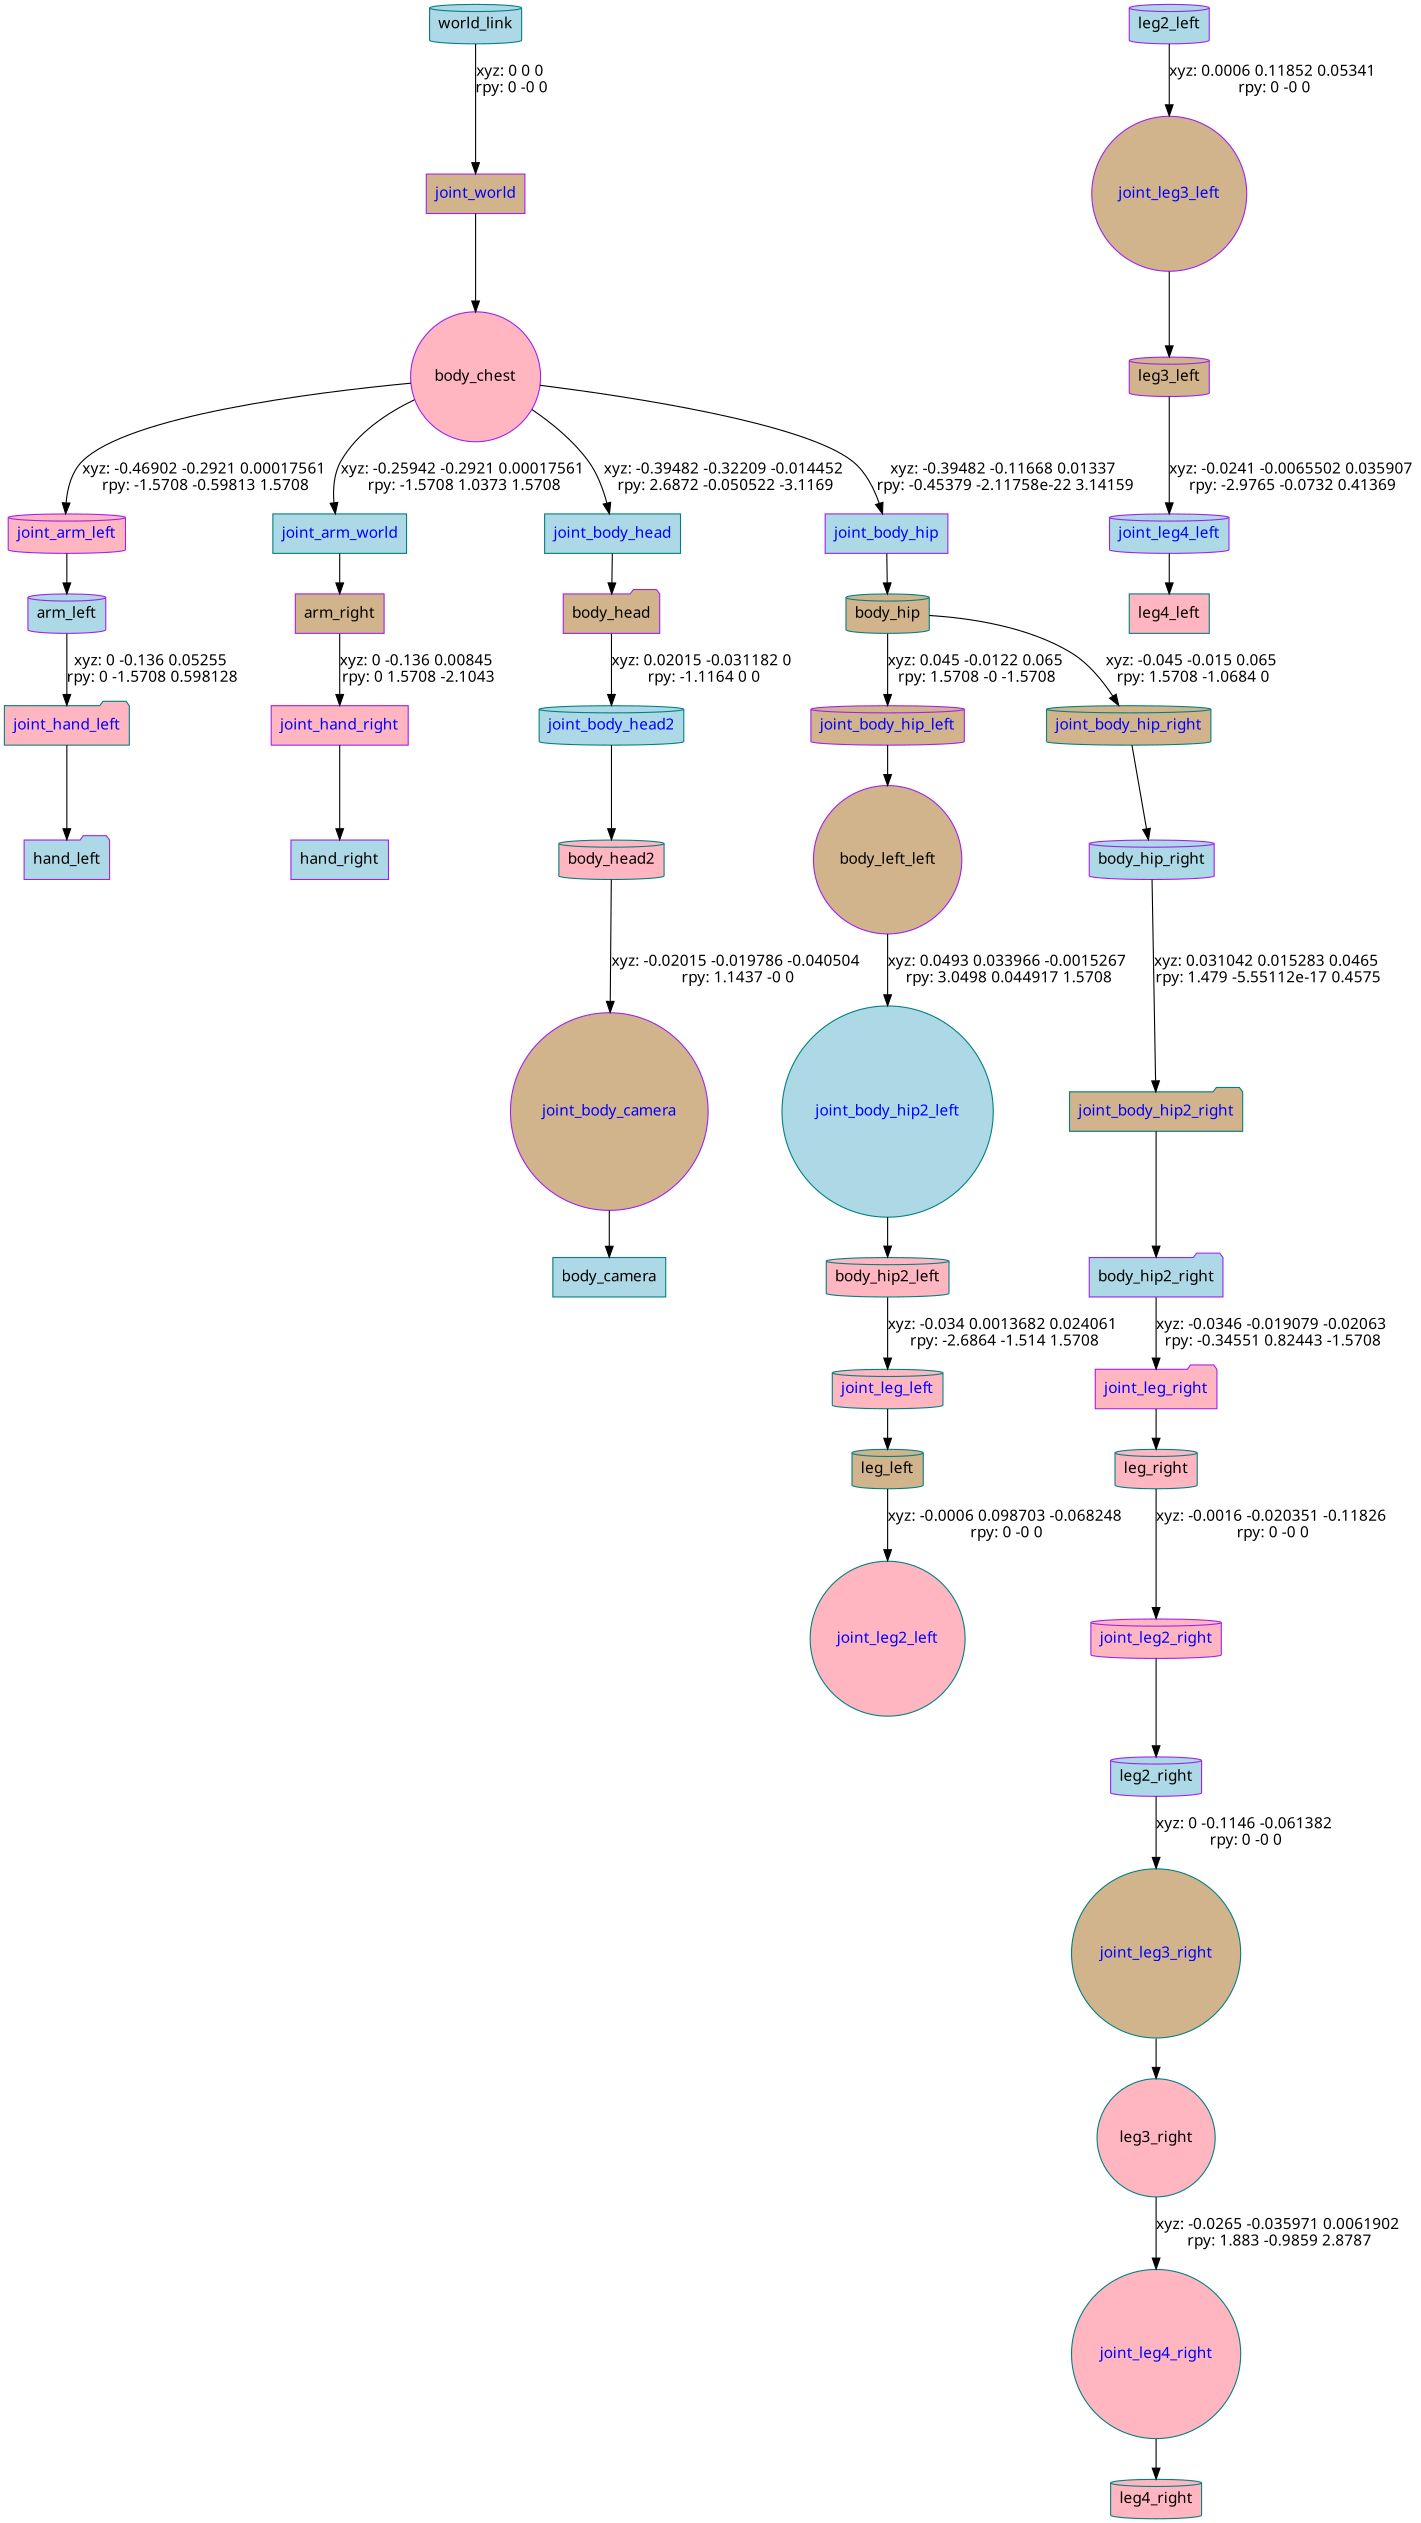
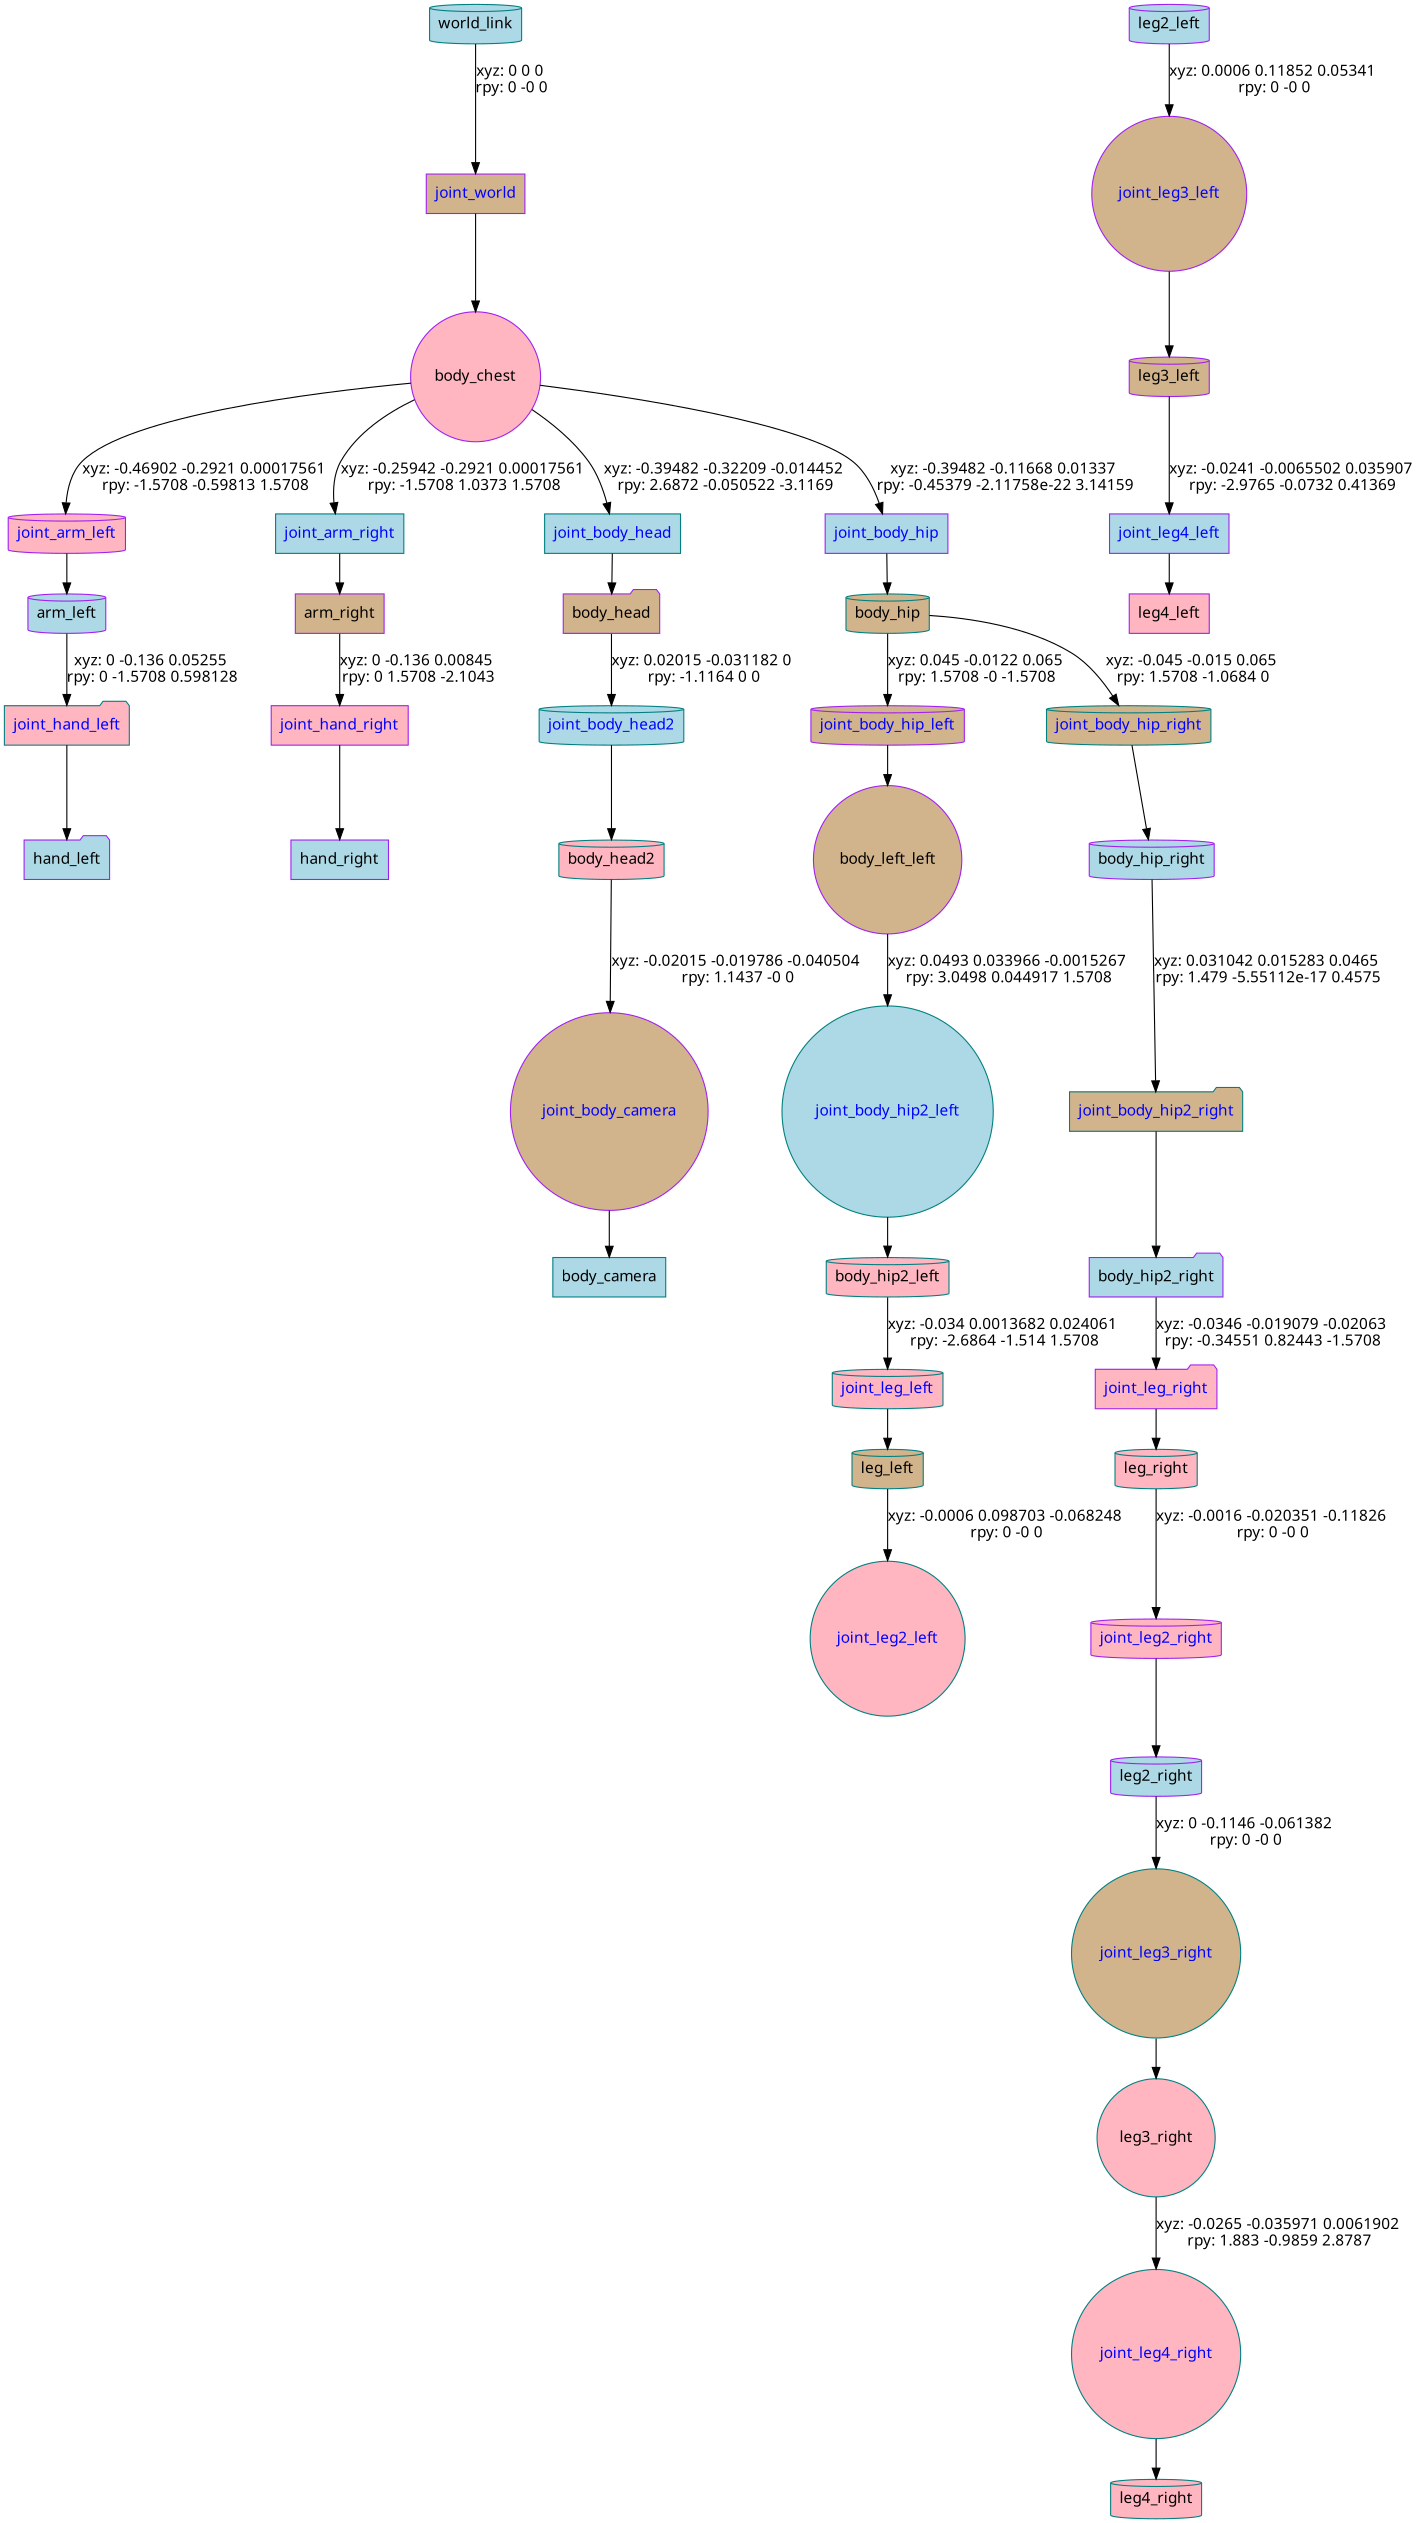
node "joint_arm_world": label "joint_arm_world" -> "joint_arm_right"
node "joint_leg4_left": shape cylinder -> box
node "leg4_left": color teal -> purple
